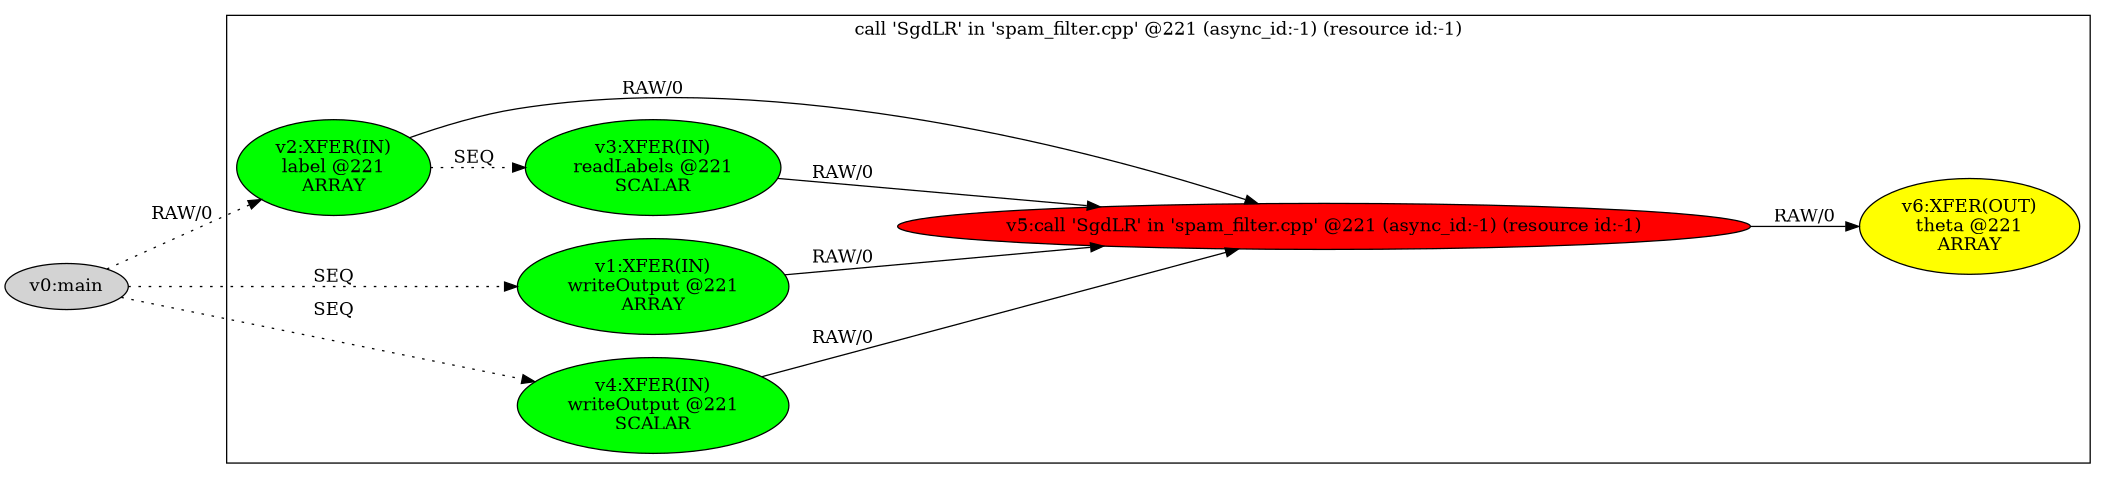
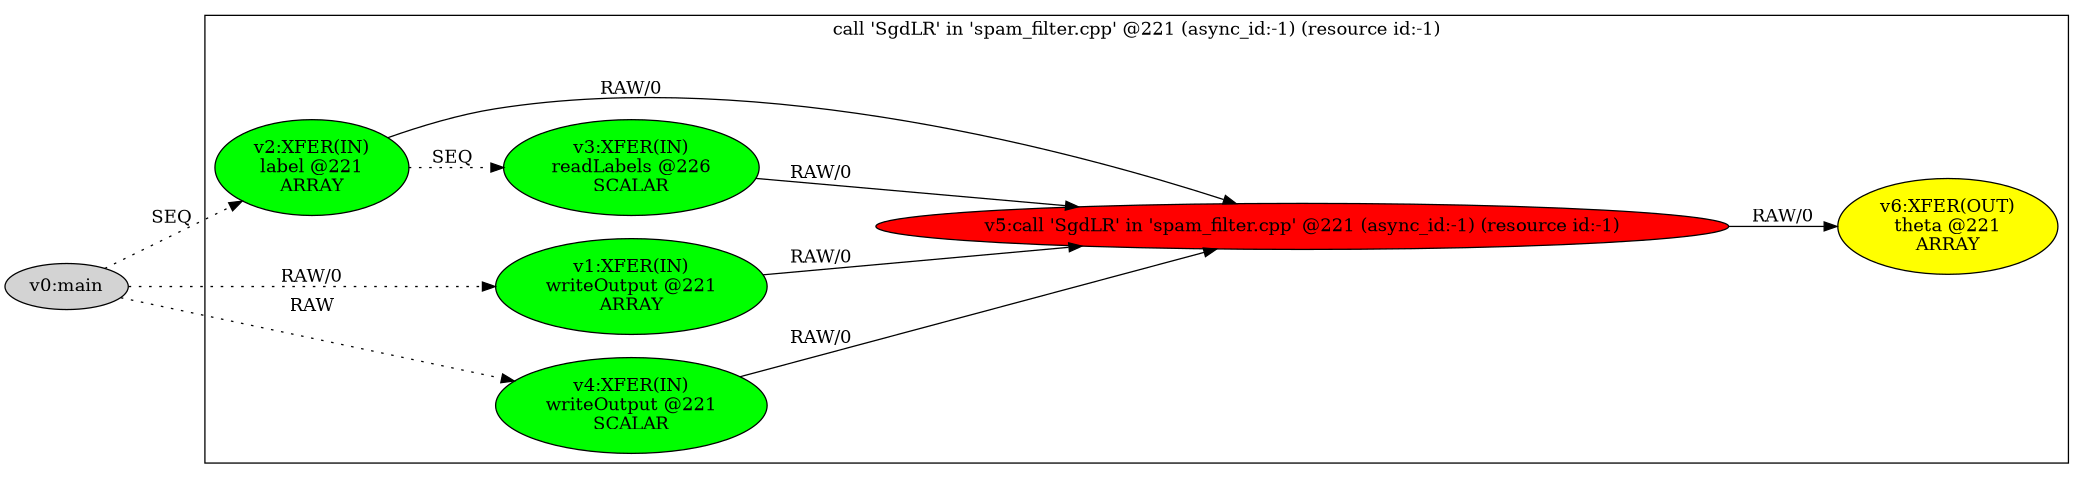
node "v3:XFER(IN) readLabels @221 SCALAR": label "v3:XFER(IN) readLabels @221 SCALAR" -> "v3:XFER(IN) readLabels @226 SCALAR"
edge "v0:main" -> "v2:XFER(IN) label @221 ARRAY": label "RAW/0" -> "SEQ"
edge "v0:main" -> "v1:XFER(IN) writeOutput @221 ARRAY": label "SEQ" -> "RAW/0"
edge "v0:main" -> "v4:XFER(IN) writeOutput @221 SCALAR": label "SEQ" -> "RAW"
